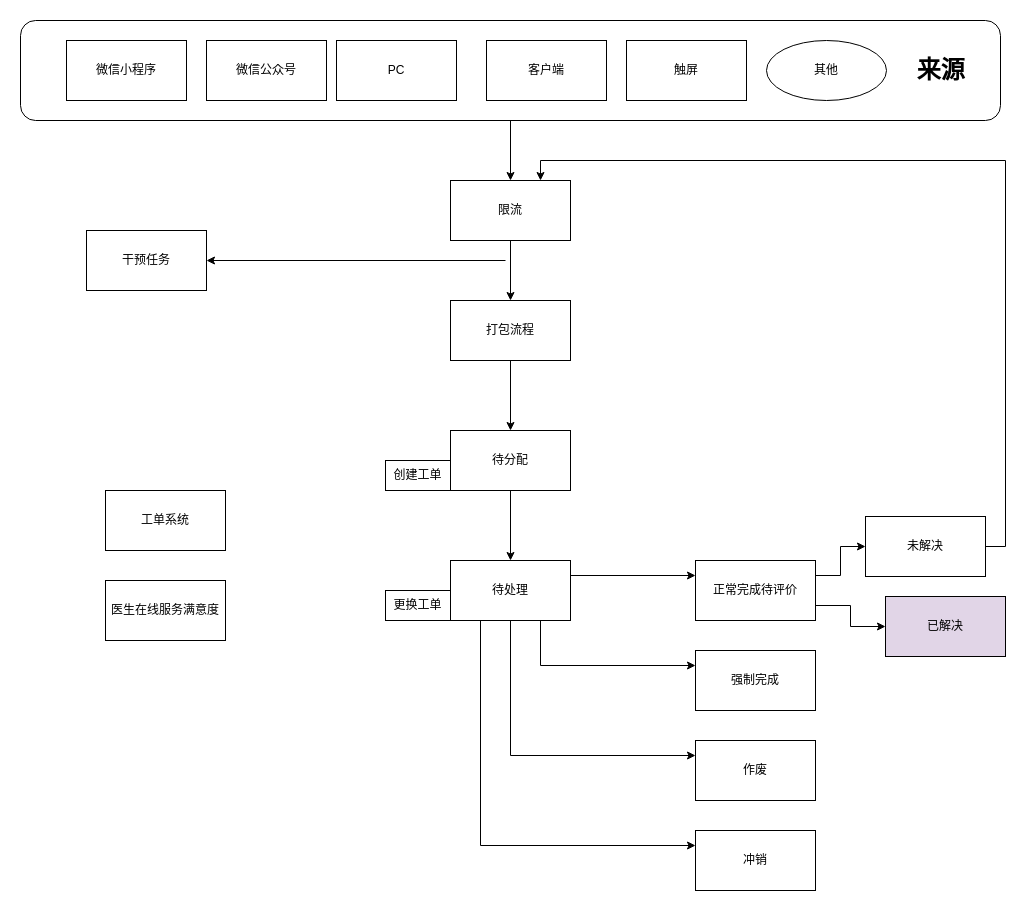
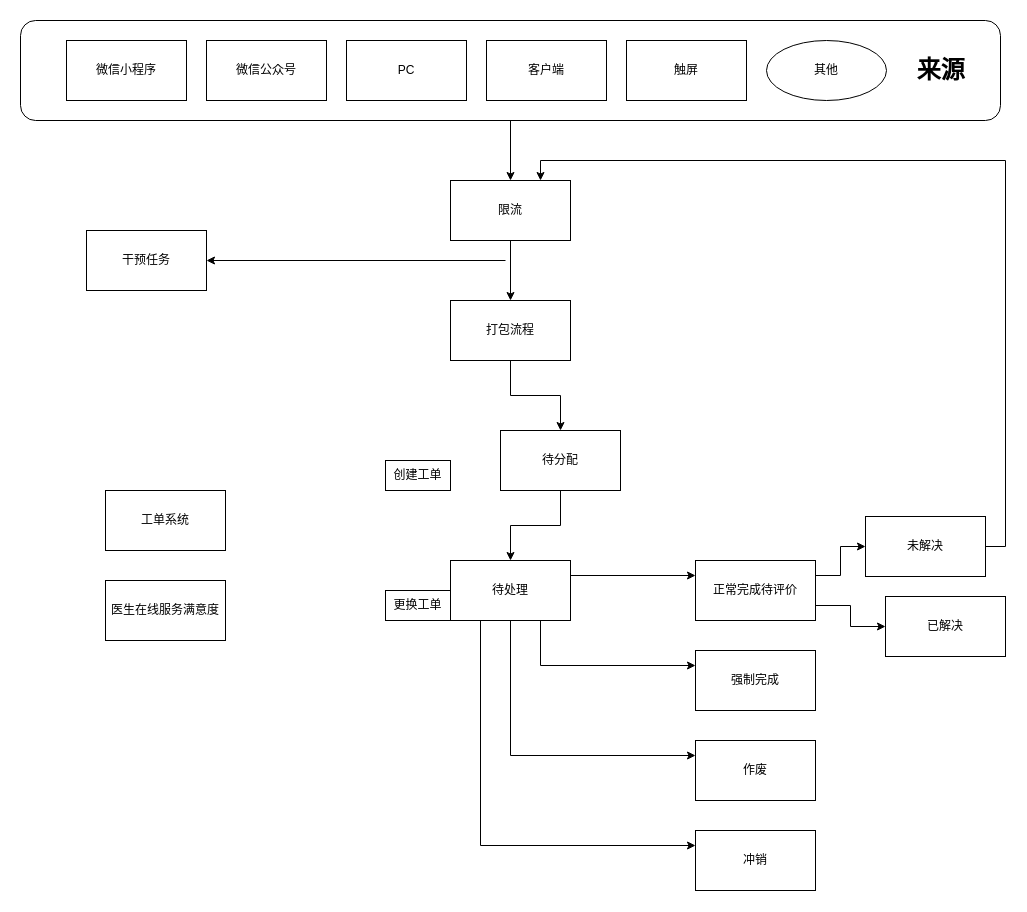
node "PC": moved (397, 71) -> (407, 71)
node "待分配": moved (511, 461) -> (561, 461)
node "已解决": fillcolor #e1d5e7 -> #ffffff
